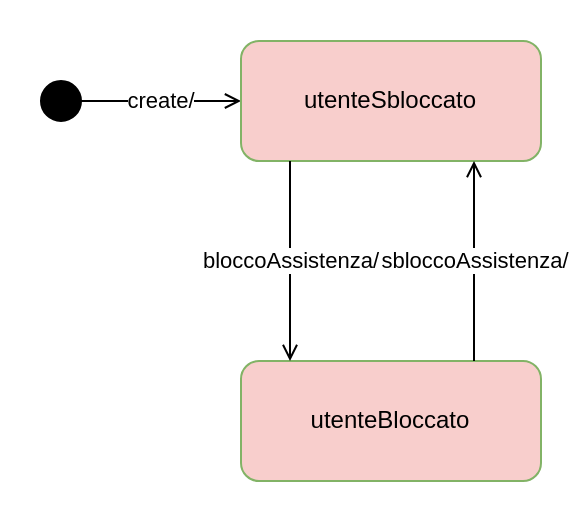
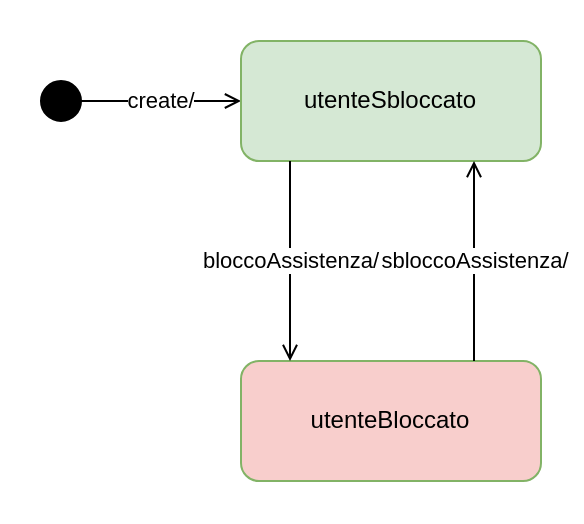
node "utenteSbloccato": fillcolor #f8cecc -> #d5e8d4
